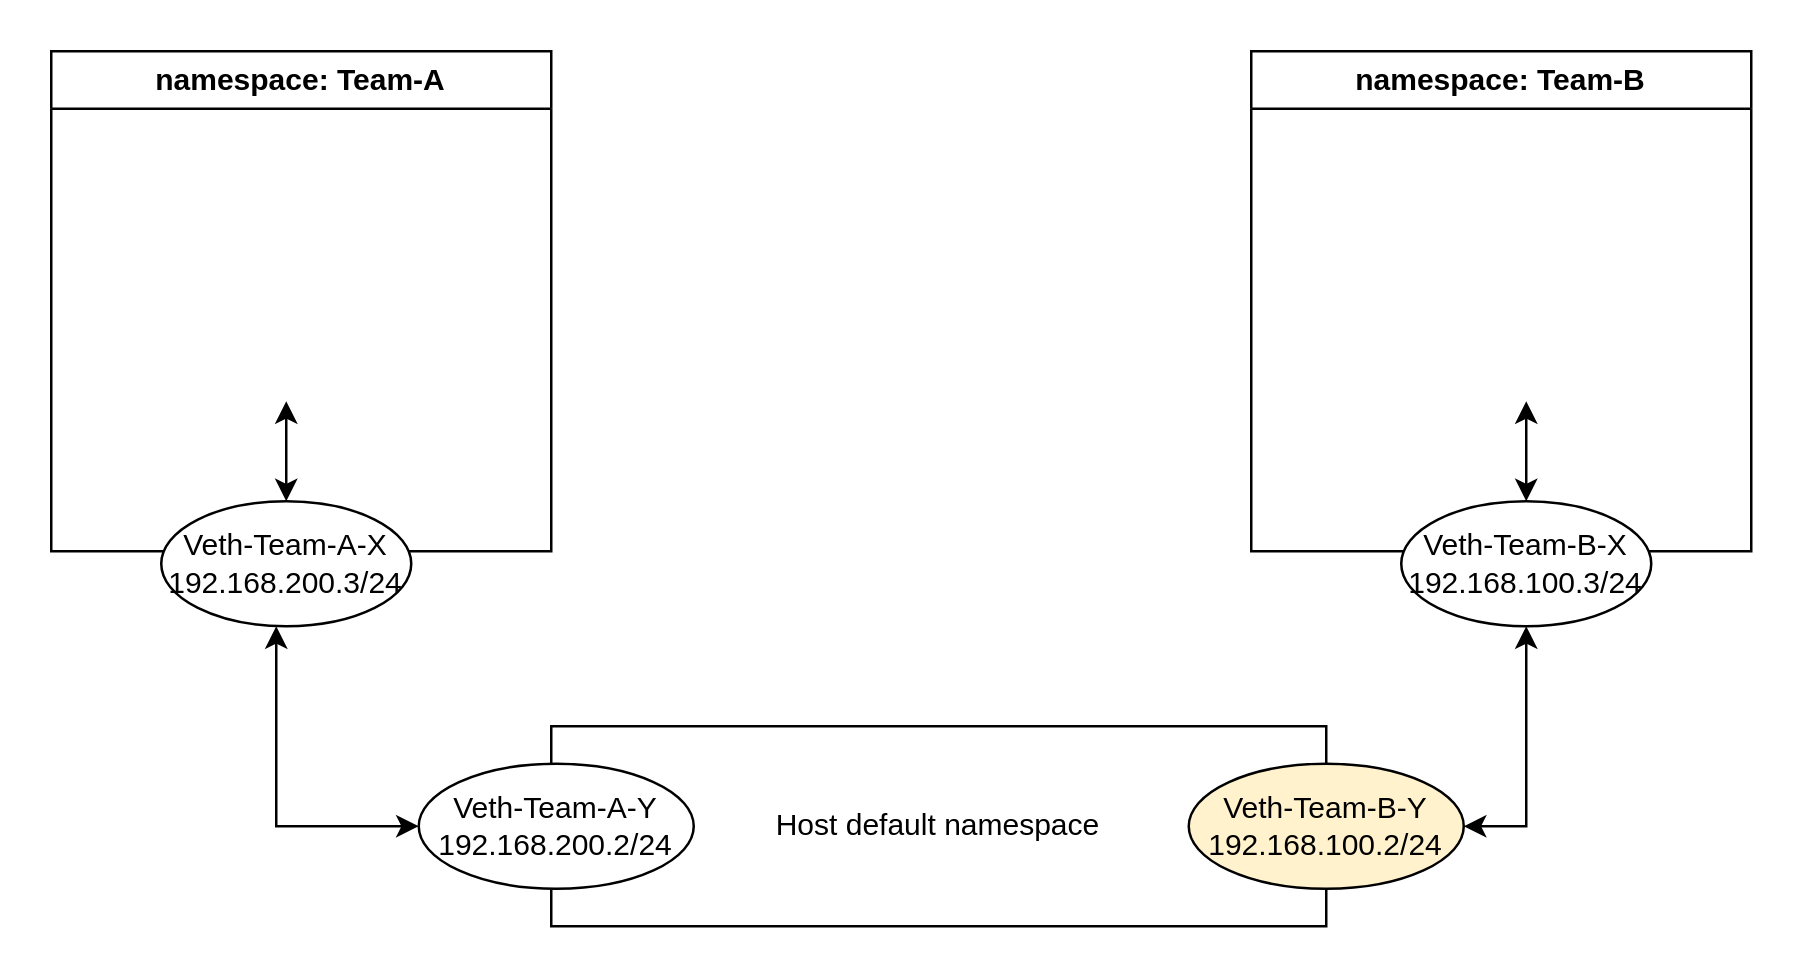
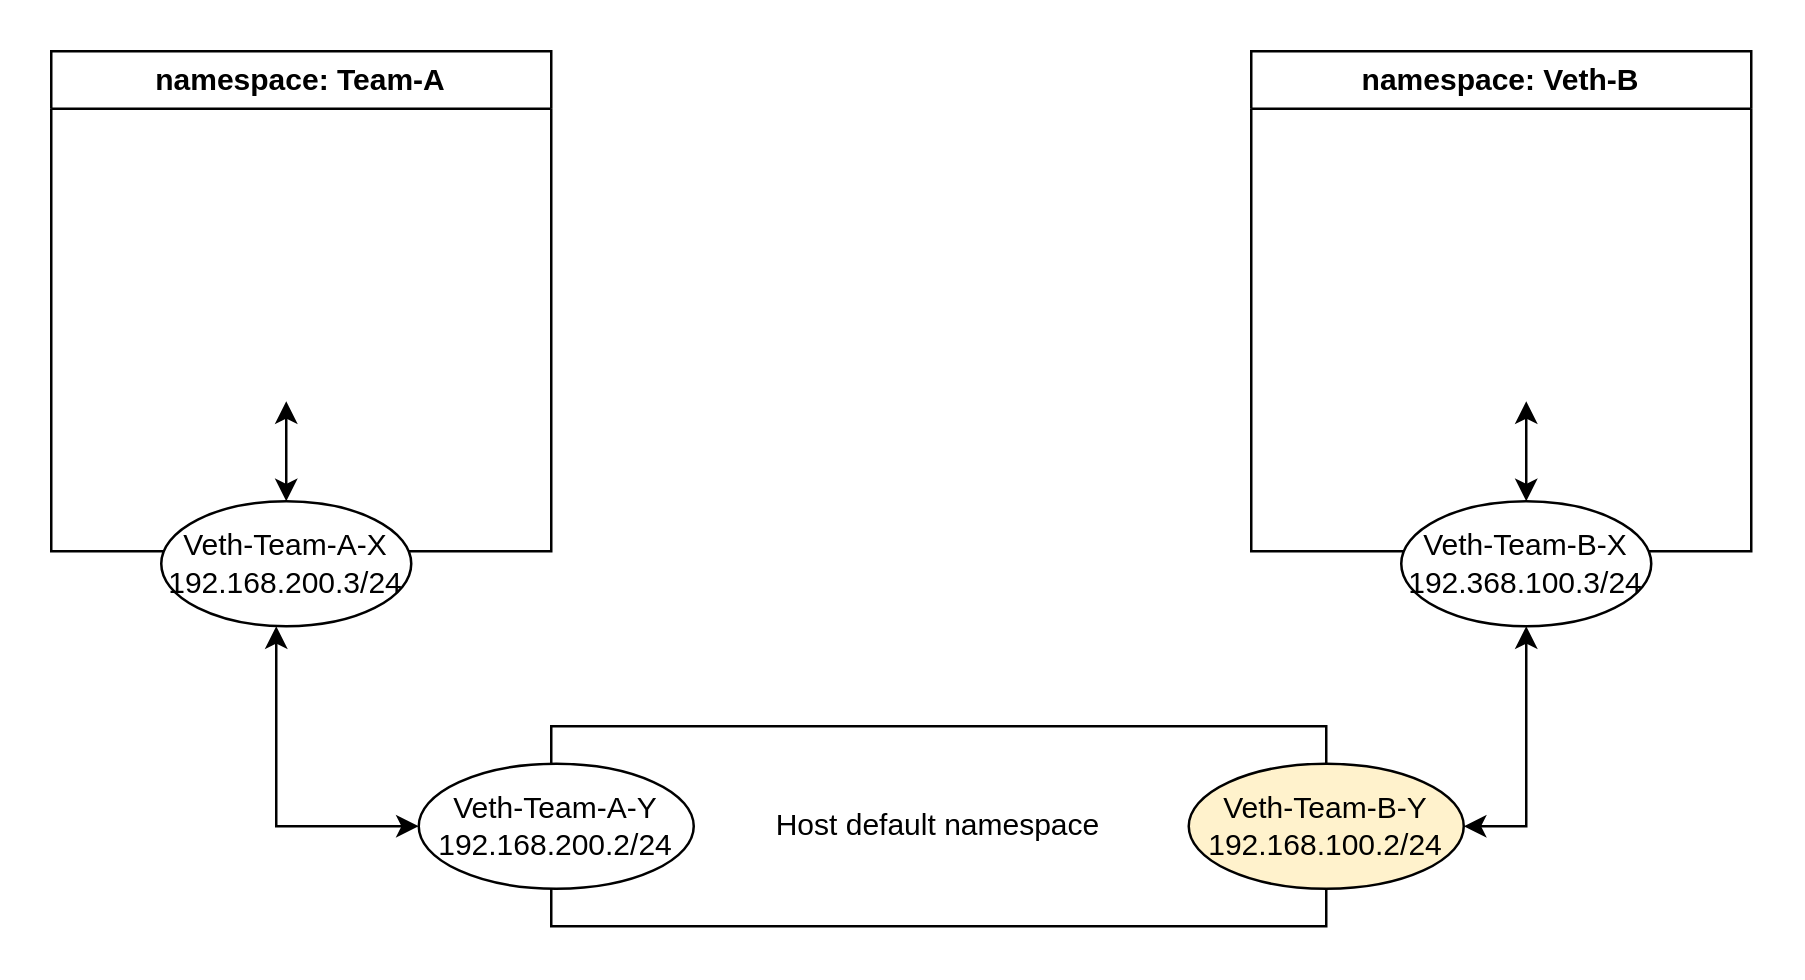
node "namespace: Team-B": label "namespace: Team-B" -> "namespace: Veth-B"
node "Veth-Team-B-X 192.168.100.3/24": label "Veth-Team-B-X 192.168.100.3/24" -> "Veth-Team-B-X 192.368.100.3/24"
